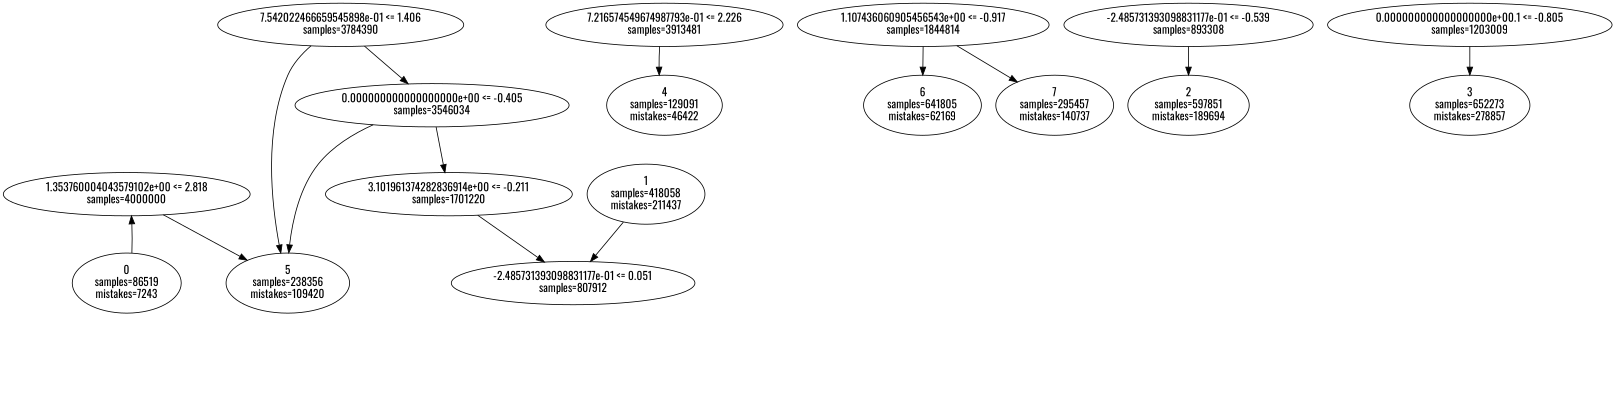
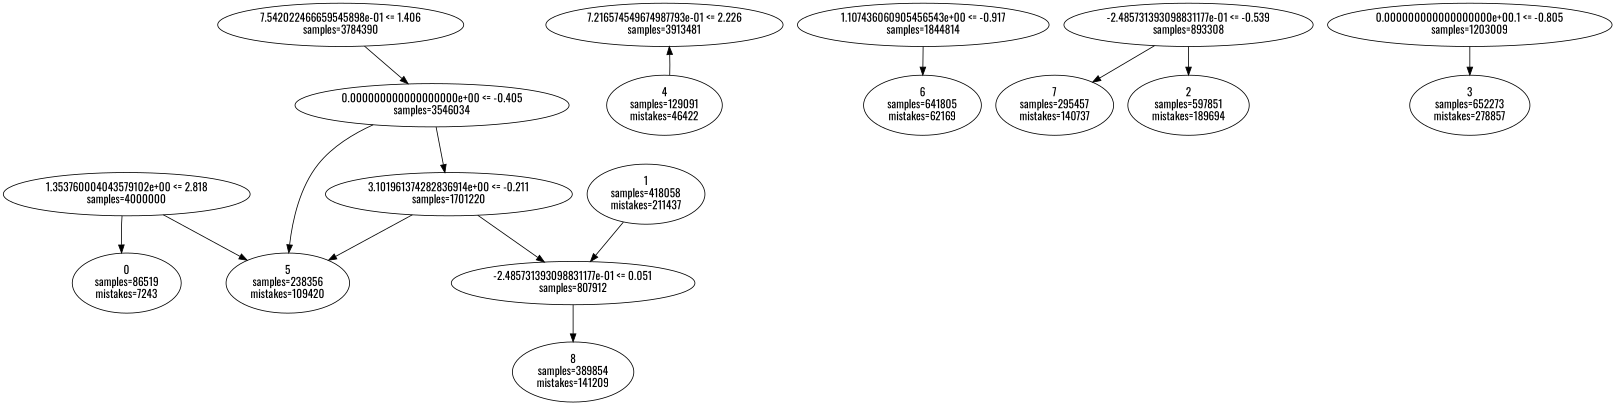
edge "7.216574549674987793e-01 <= 2.226 samples=3913481" -> "4 samples=129091 mistakes=46422": reversed
edge "1.107436060905456543e+00 <= -0.917 samples=1844814" -> "7 samples=295457 mistakes=140737": now "-2.485731393098831177e-01 <= -0.539 samples=893308" -> "7 samples=295457 mistakes=140737"
edge "7.542022466659545898e-01 <= 1.406 samples=3784390" -> "5 samples=238356 mistakes=109420": now "3.101961374282836914e+00 <= -0.211 samples=1701220" -> "5 samples=238356 mistakes=109420"
edge "0 samples=86519 mistakes=7243" -> "1.353760004043579102e+00 <= 2.818 samples=4000000": reversed
node "8 samples=389854 mistakes=141209": added
